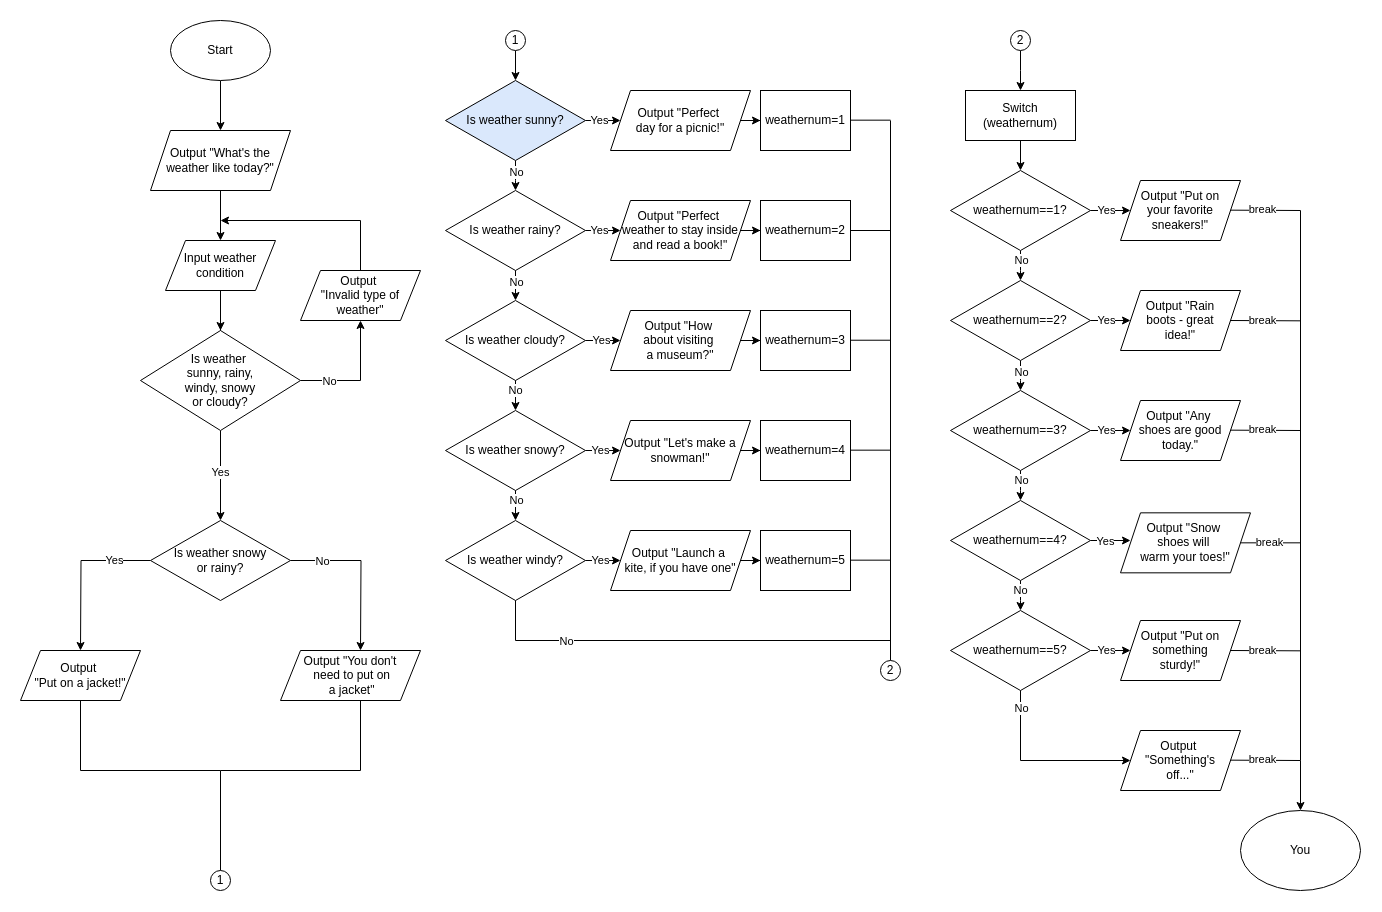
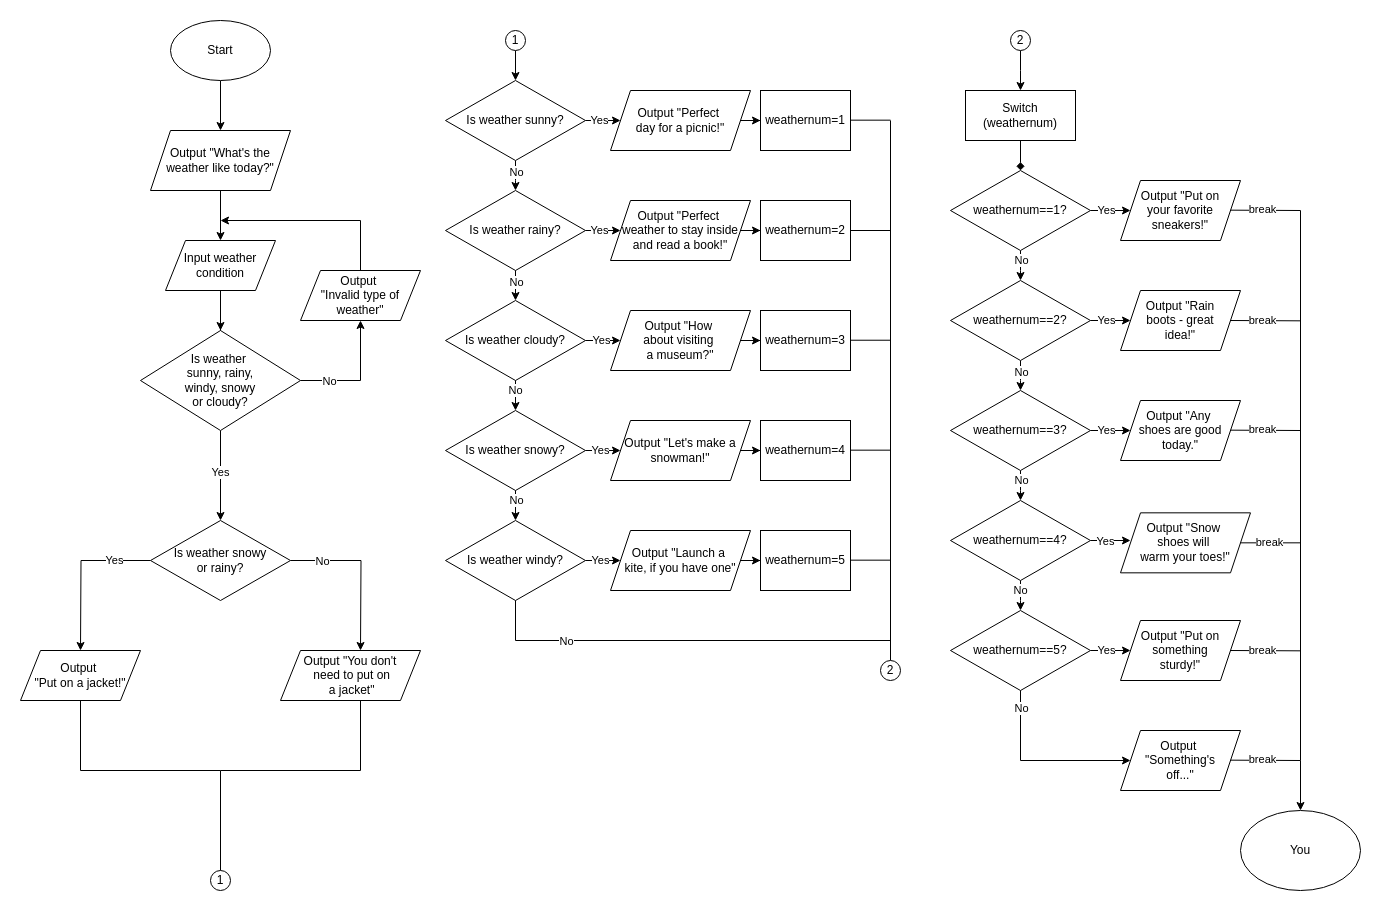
node "Is weather sunny?": fillcolor #dae8fc -> #ffffff
edge "Switch (weathernum)" -> "weathernum==1?": arrowhead classic -> diamond
